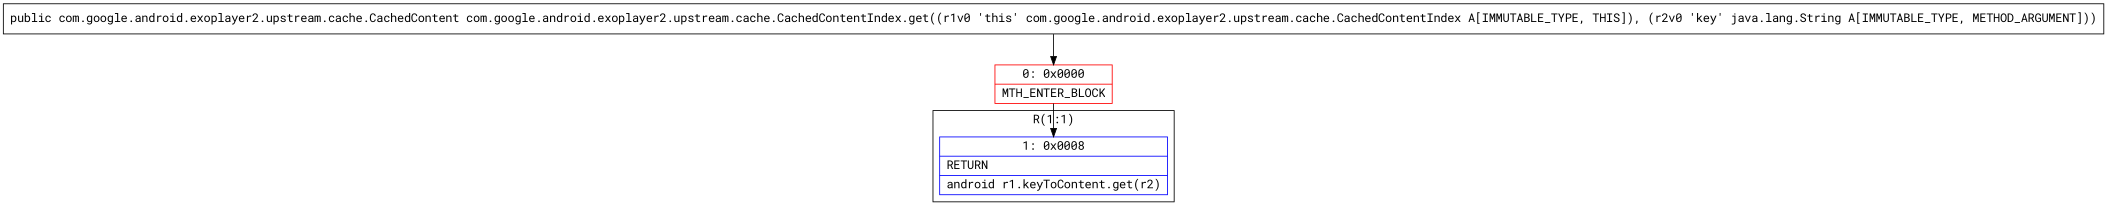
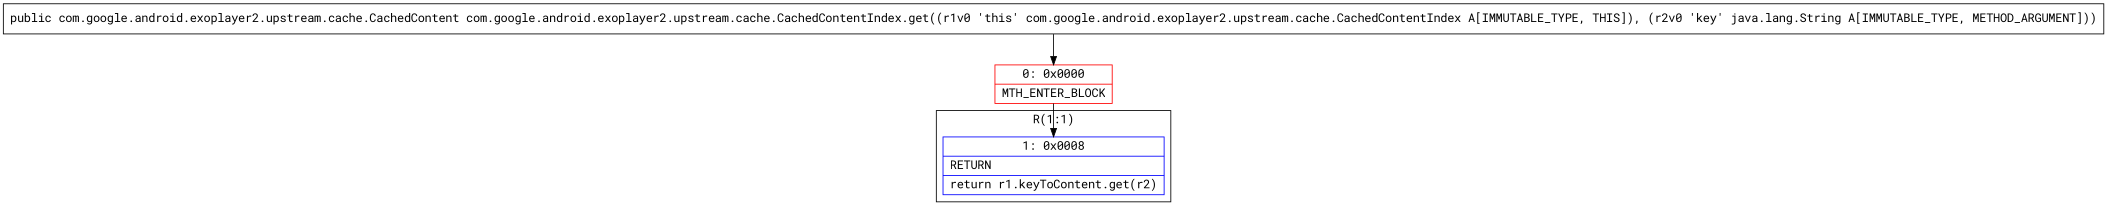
node "1: 0x0008": text "android r1.keyToContent.get(r2)" -> "return r1.keyToContent.get(r2)"
